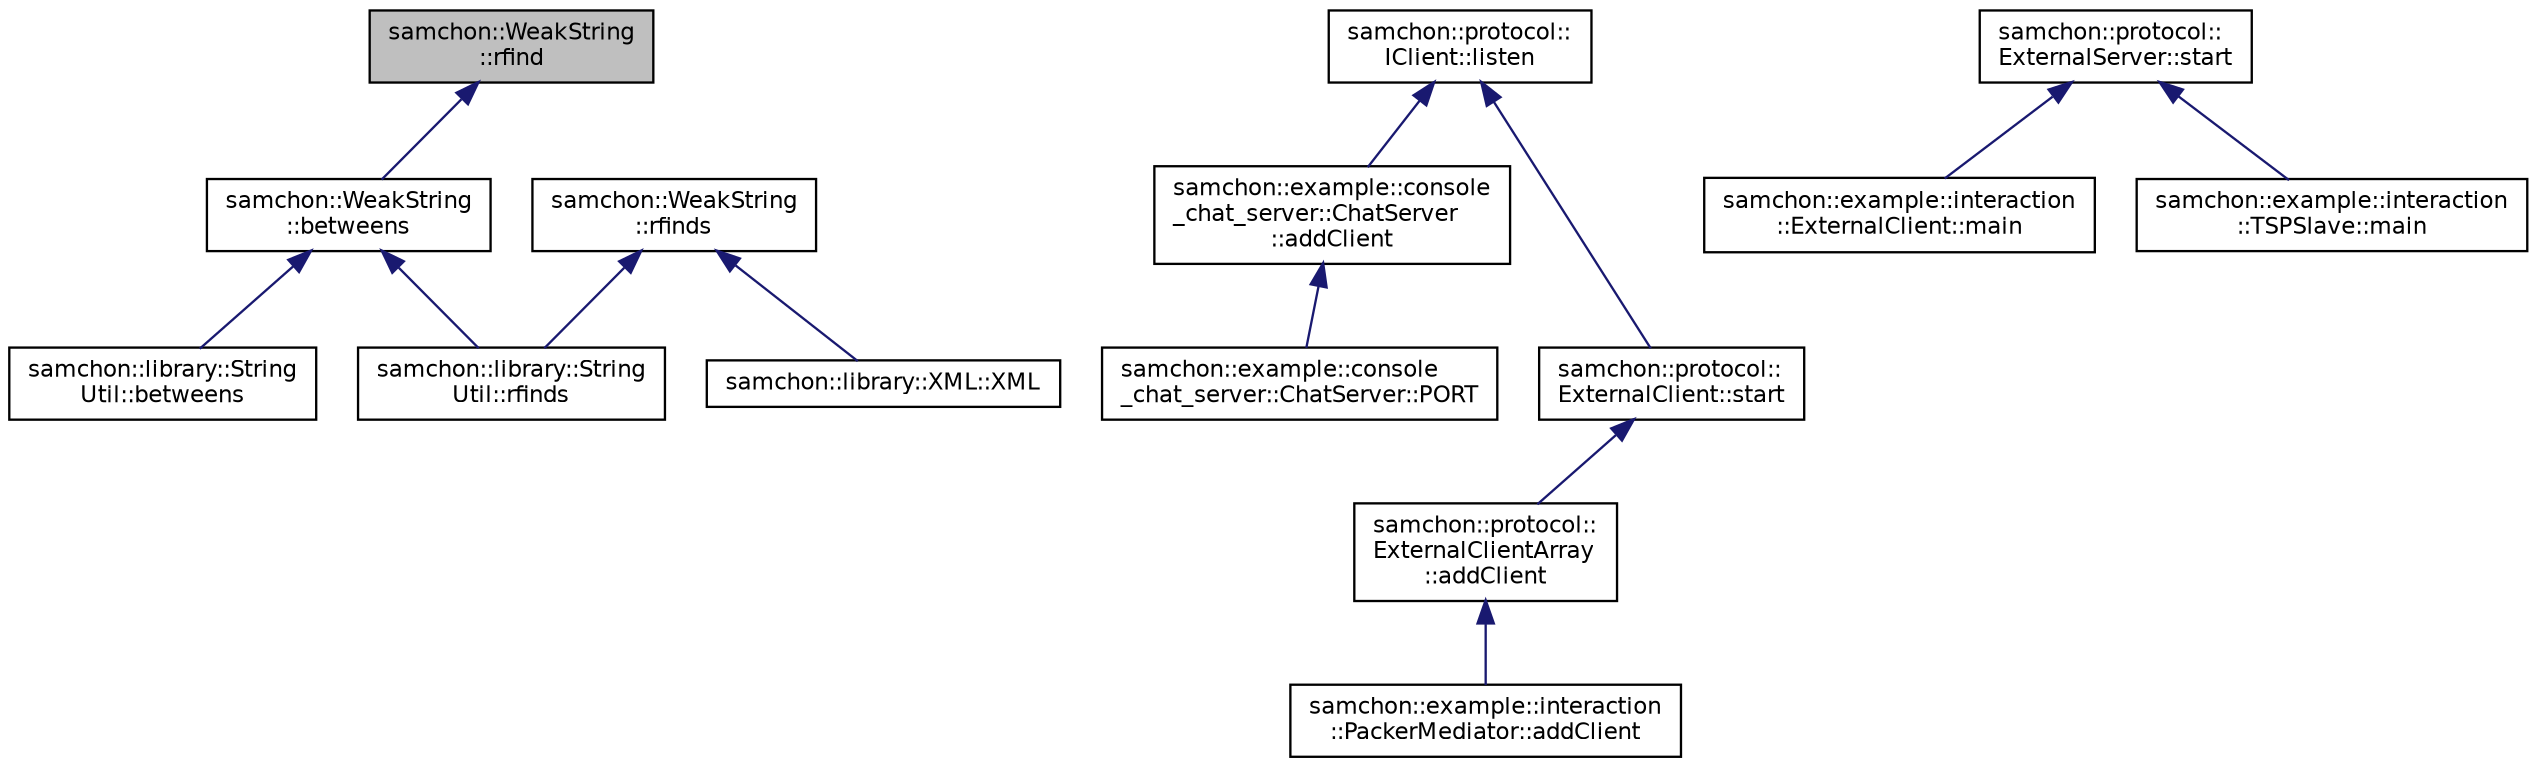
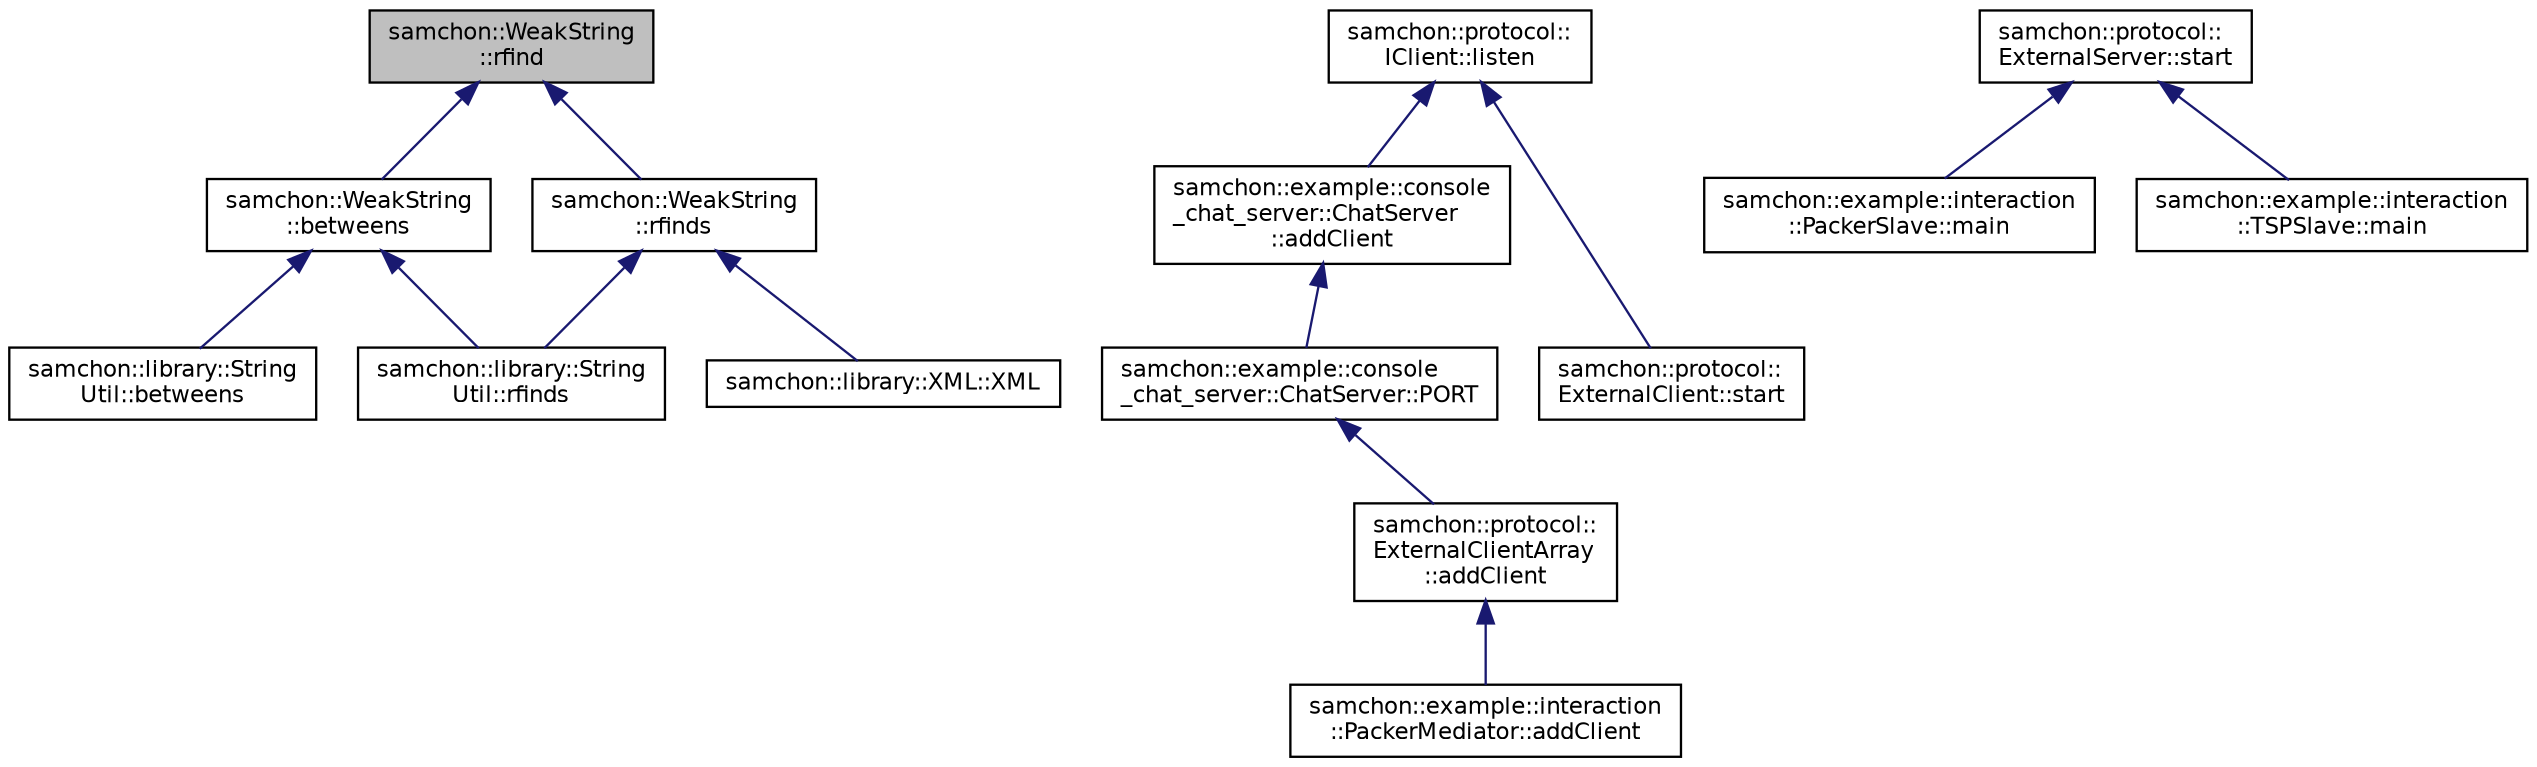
edge "samchon::WeakString ::rfinds" -> "samchon::WeakString ::rfind": added
node "samchon::example::interaction ::ExternalClient::main": label "samchon::example::interaction ::ExternalClient::main" -> "samchon::example::interaction ::PackerSlave::main"
edge "samchon::protocol:: ExternalClientArray ::addClient" -> "samchon::protocol:: ExternalClient::start": now "samchon::protocol:: ExternalClientArray ::addClient" -> "samchon::example::console _chat_server::ChatServer::PORT"
